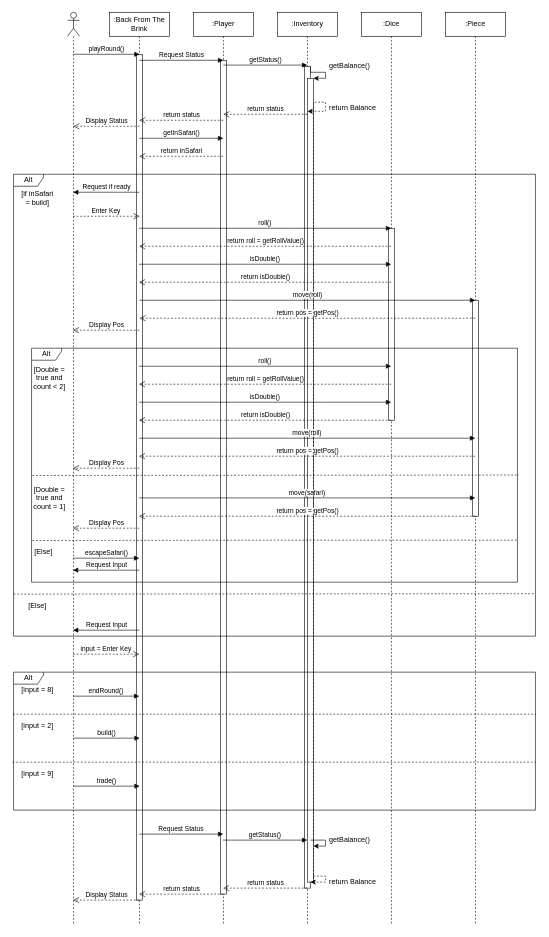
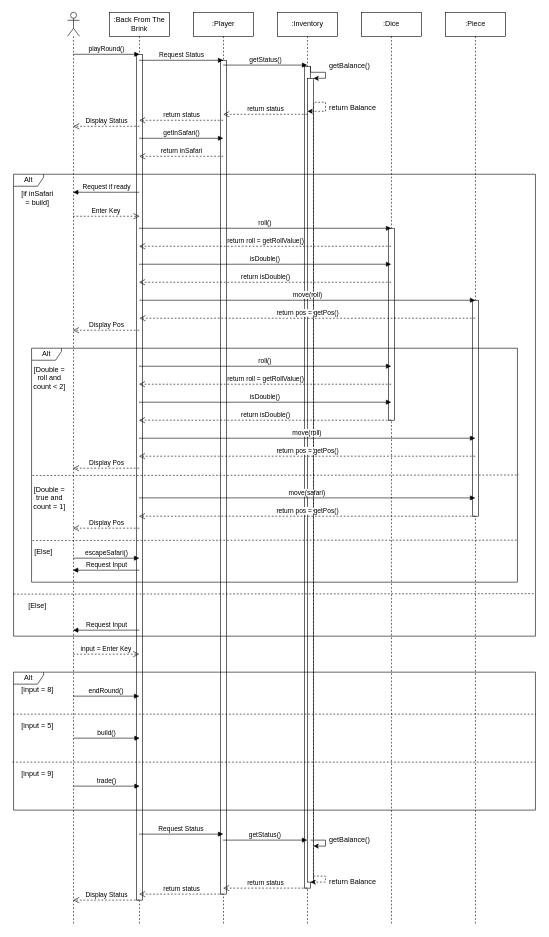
node "[Double = true and count < 2]": label "[Double = true and count < 2]" -> "[Double = roll and count < 2]"
node "[input = 2]": label "[input = 2]" -> "[input = 5]"
